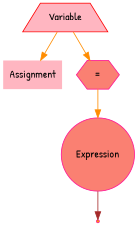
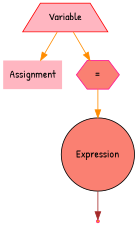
node "Expression": color deeppink -> black
